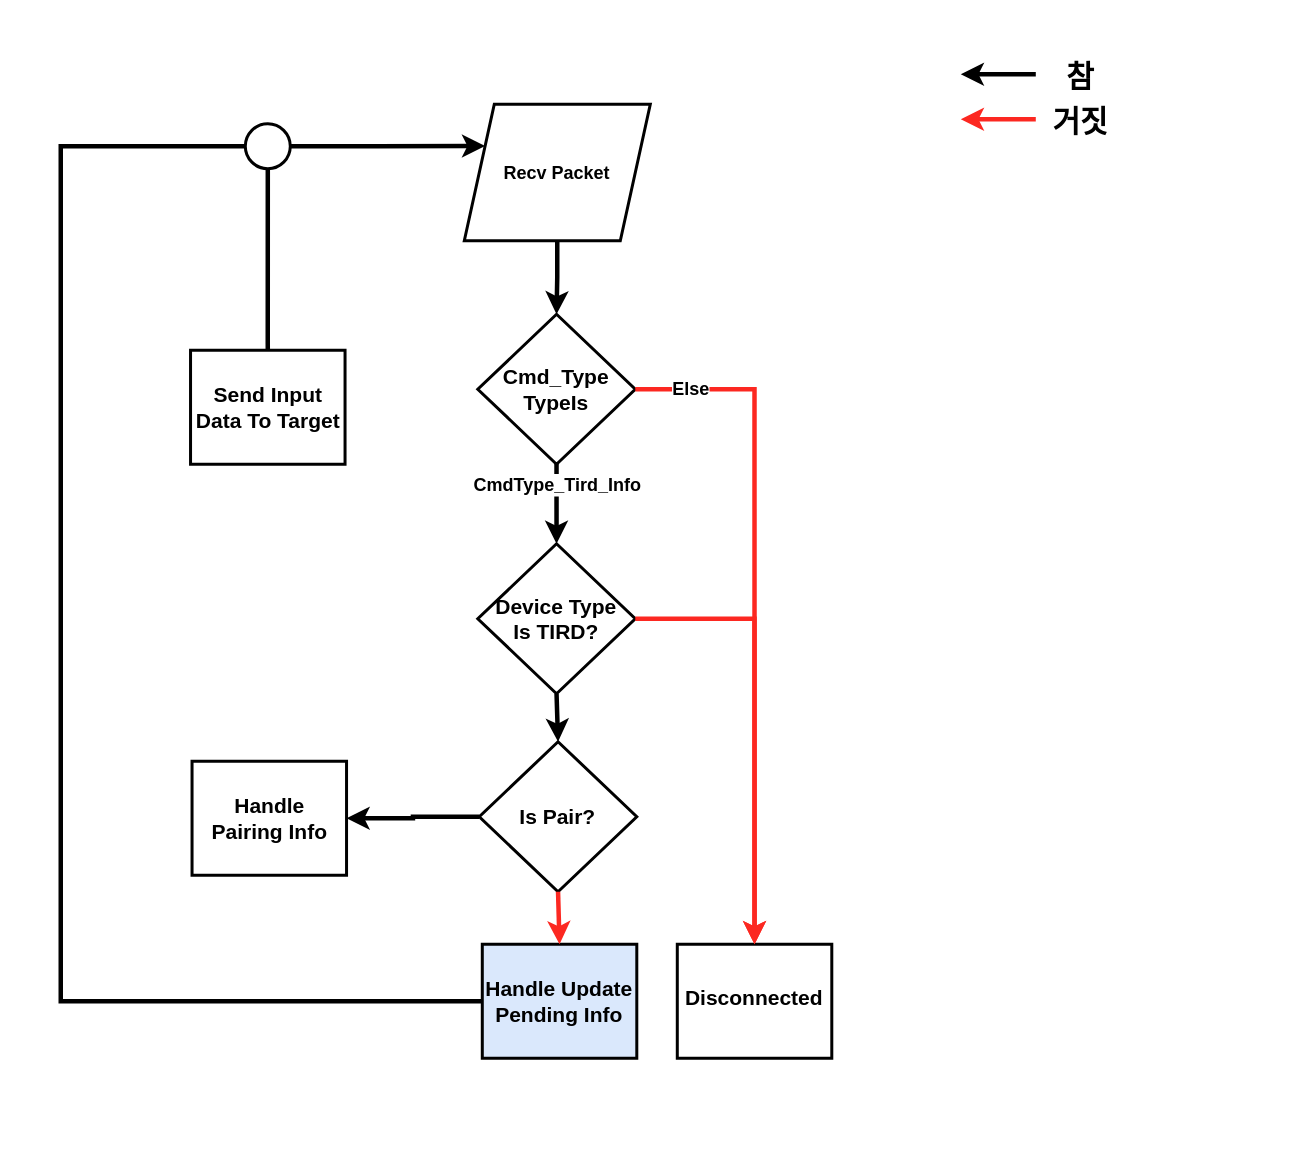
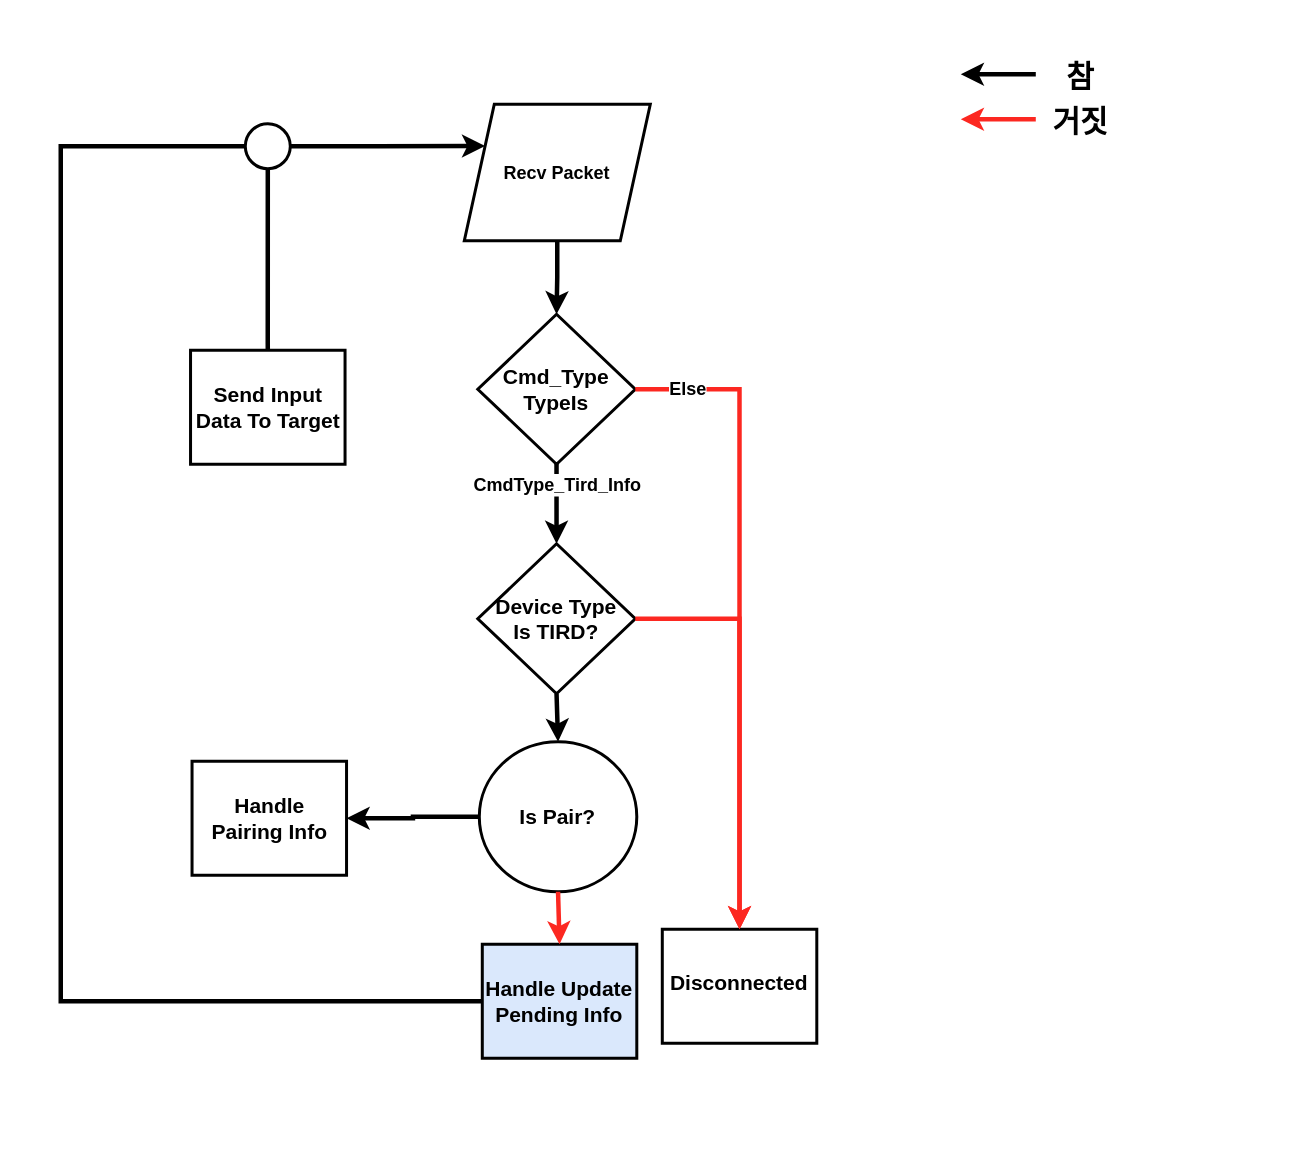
node "Is Pair?": shape diamond -> ellipse
node "Disconnected": moved (755, 1001) -> (740, 986)
